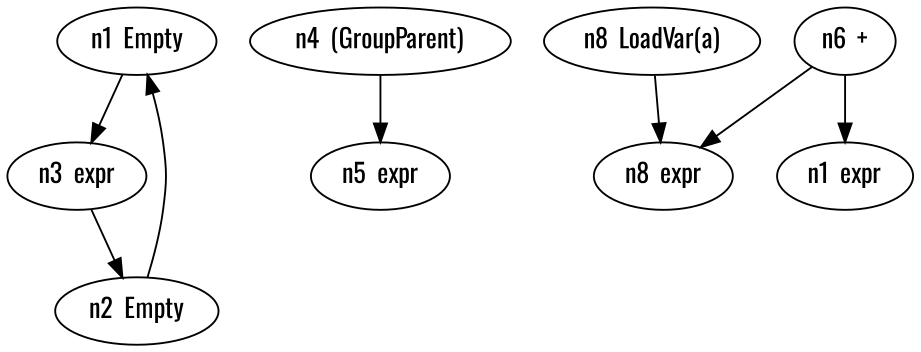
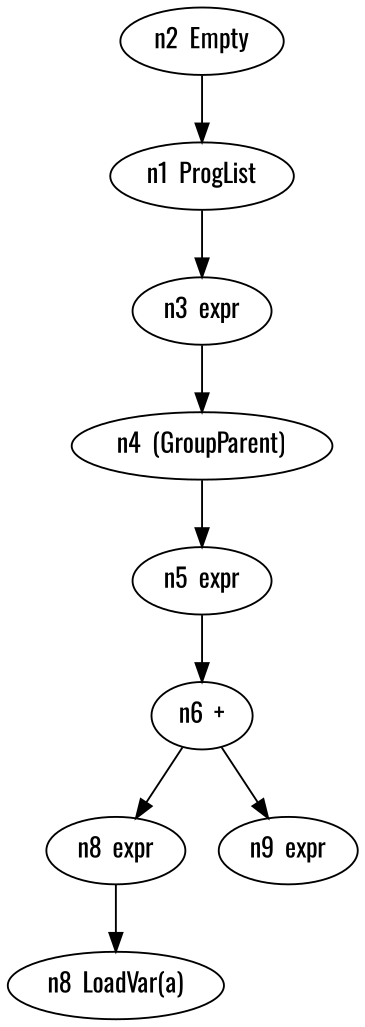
node "n1  Empty": label "n1  Empty" -> "n1  ProgList"
edge "n8  LoadVar(a)" -> "n8  expr": reversed
node "n1  expr": label "n1  expr" -> "n9  expr"
edge "n3  expr" -> "n2  Empty": now "n3  expr" -> "n4  (GroupParent)"
edge "n5  expr" -> "n6  +": added
